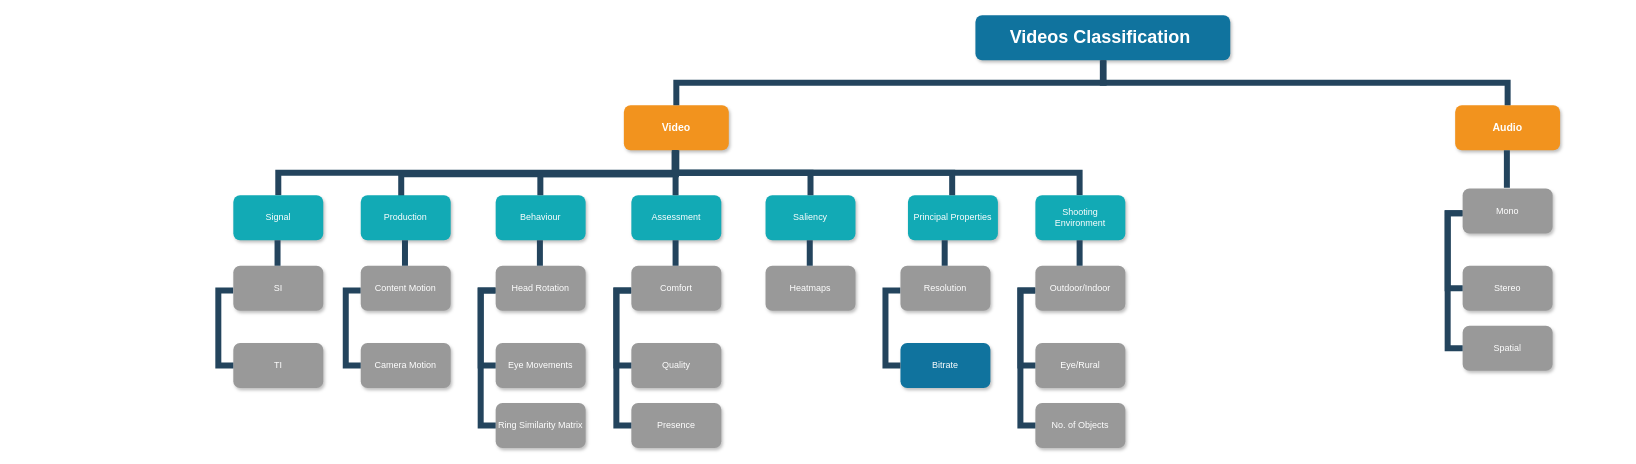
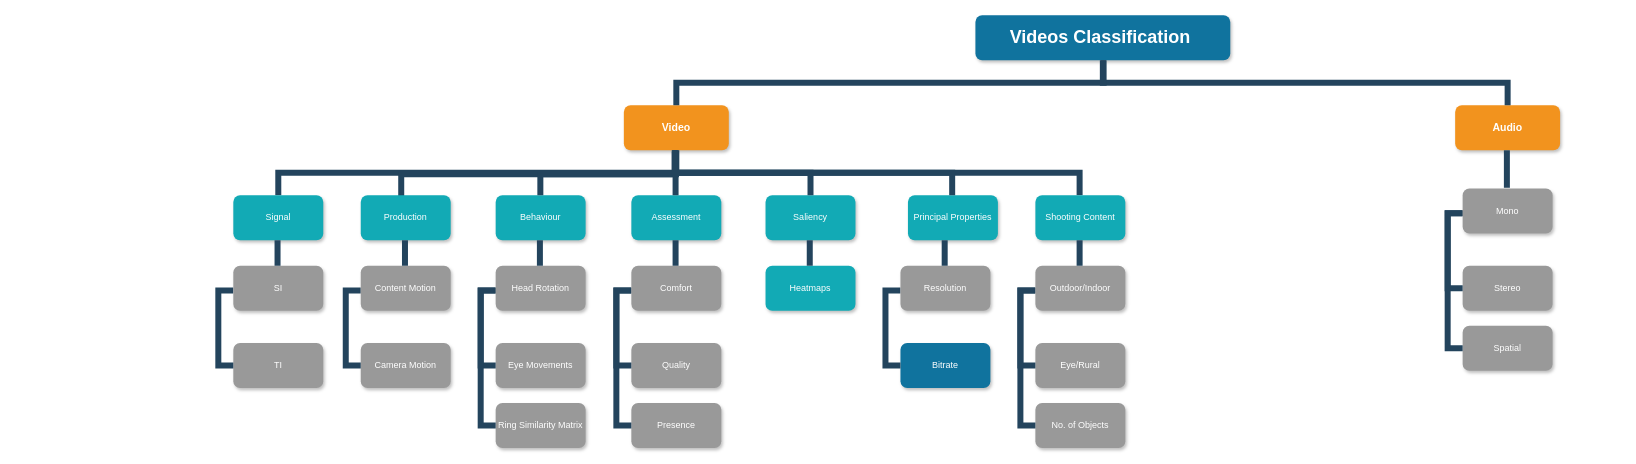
node "Shooting Environment": label "Shooting Environment" -> "Shooting Content"
node "Heatmaps": fillcolor #999999 -> #12aab5
